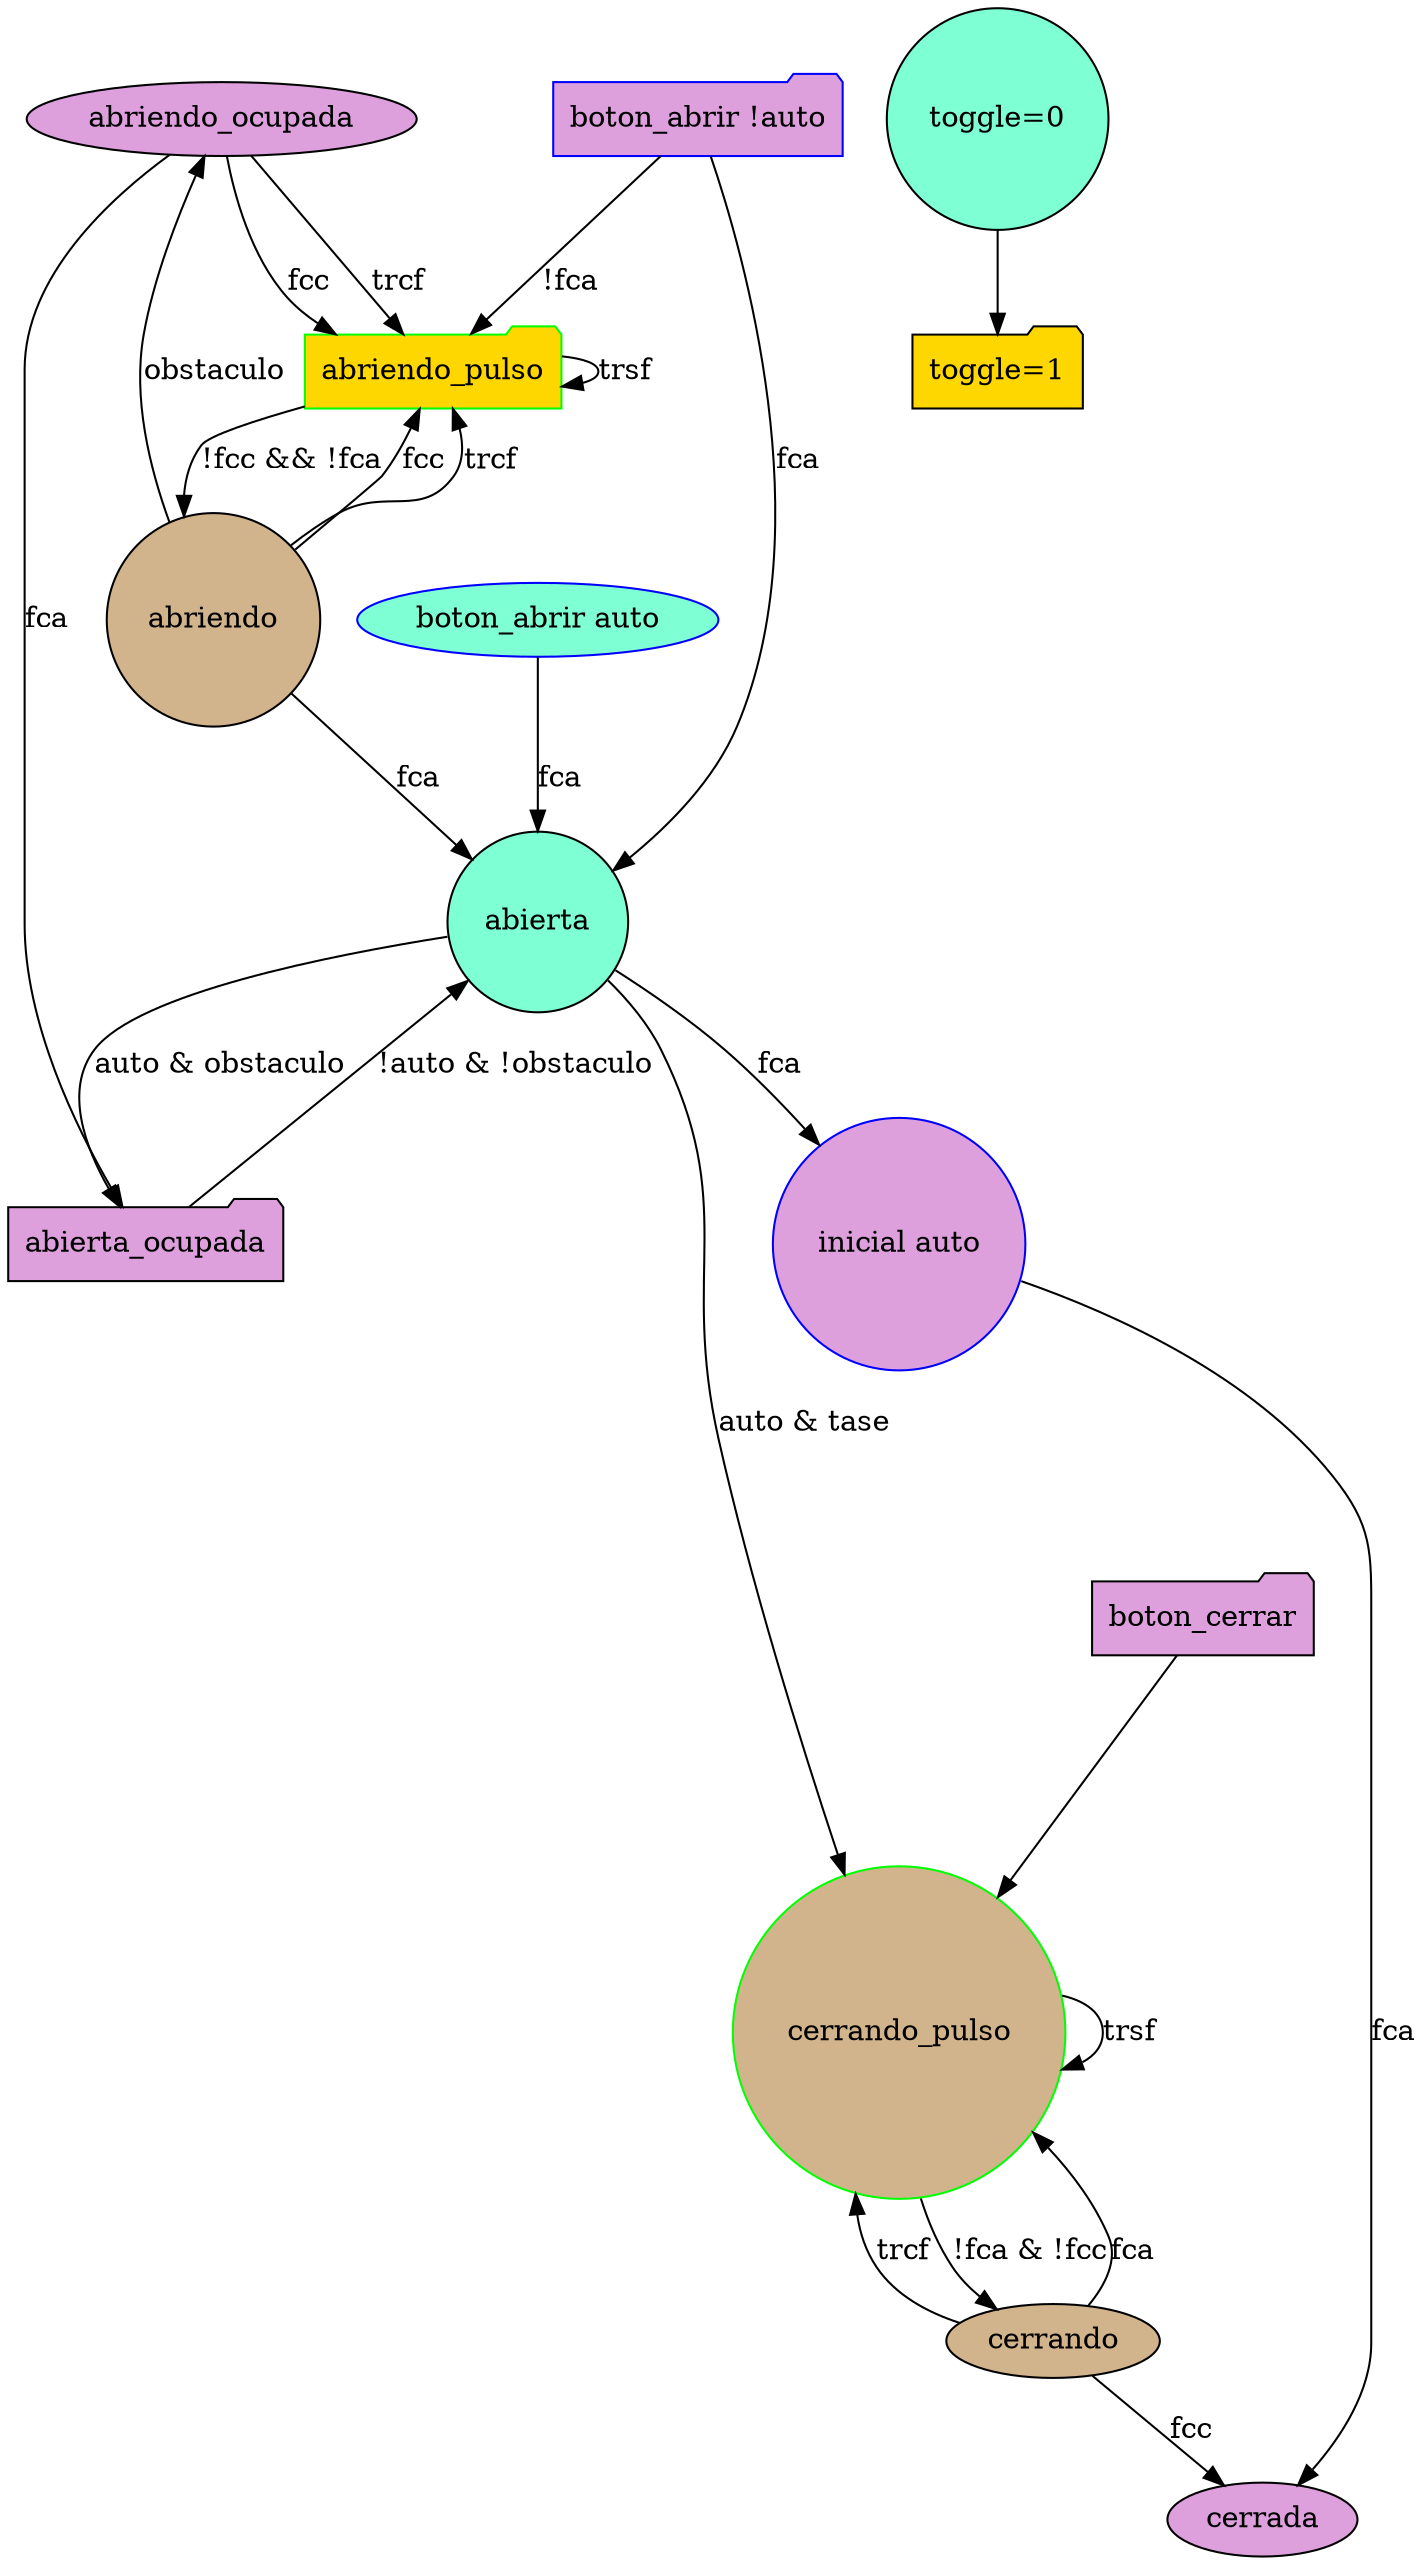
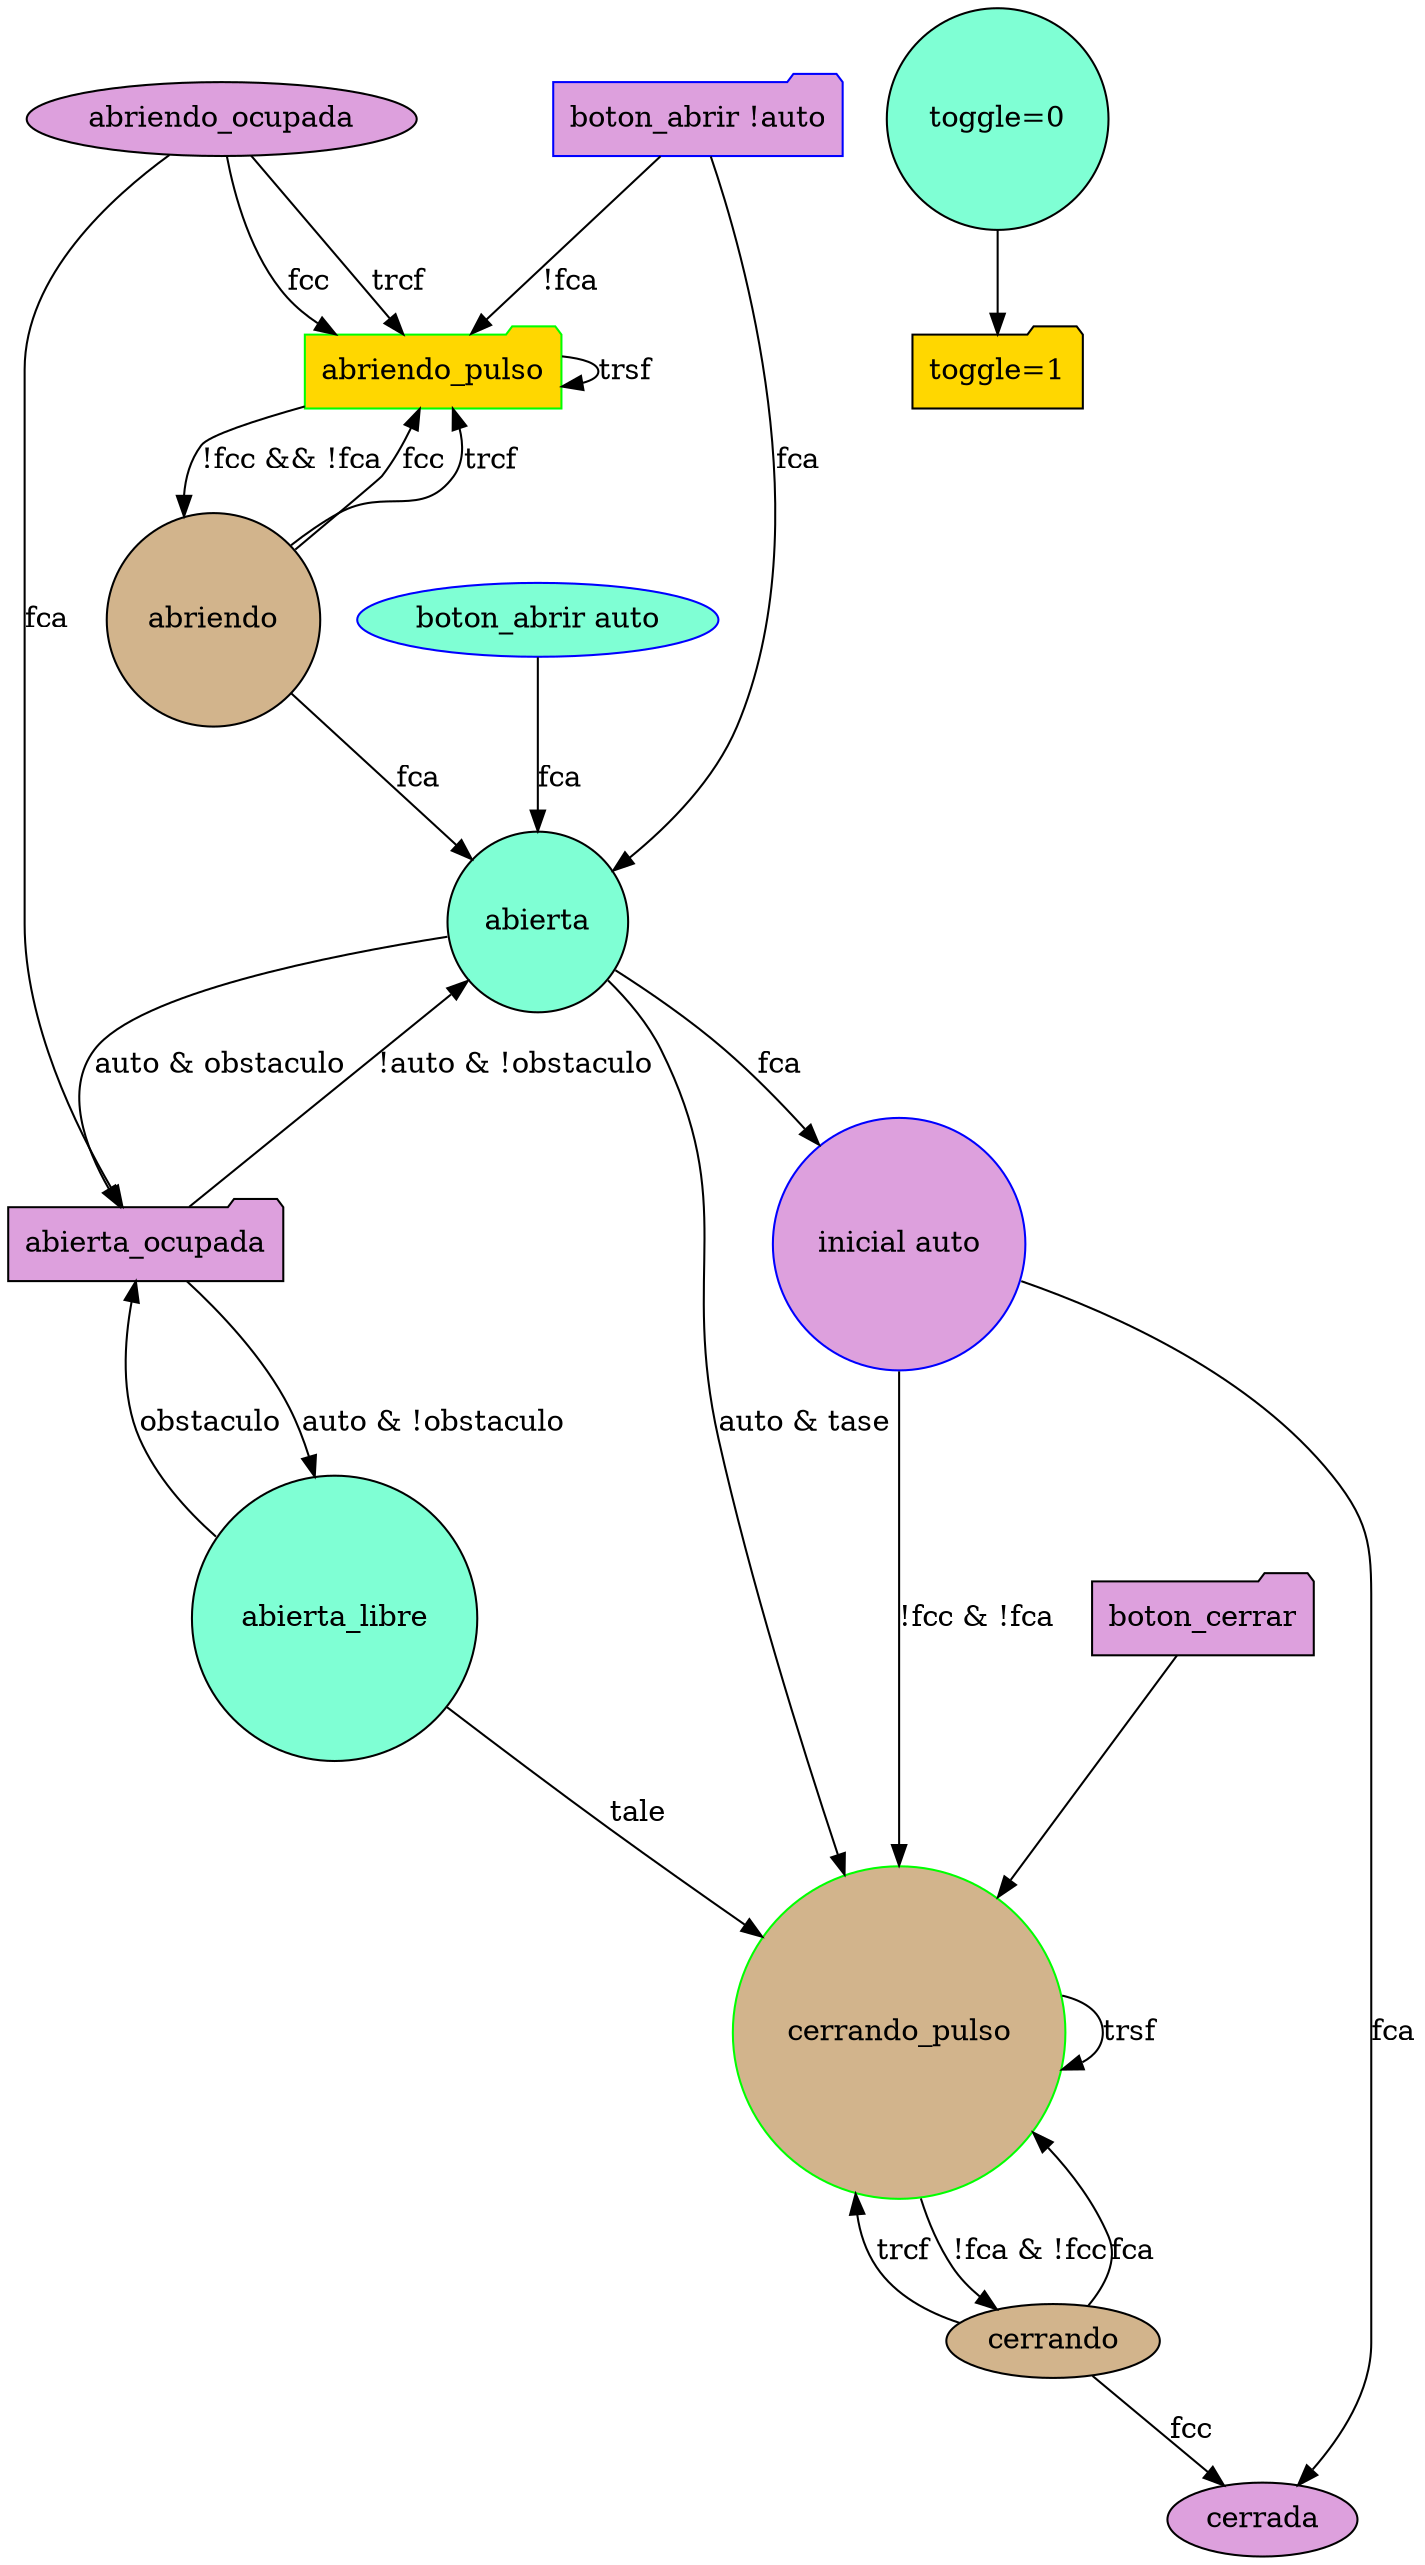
edge "abriendo" -> "abriendo_ocupada": removed, label "obstaculo"
edge "inicial auto" -> "cerrando_pulso": added, label "!fcc & !fca"
node "abierta_libre": added
